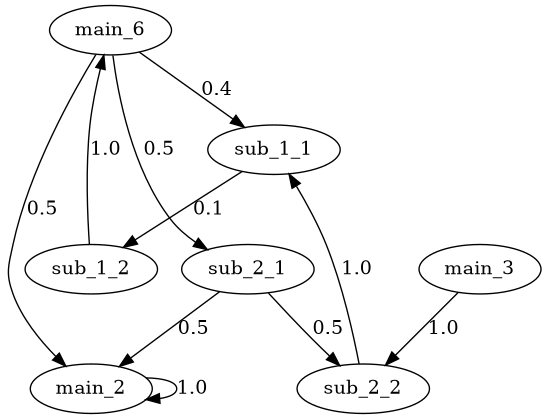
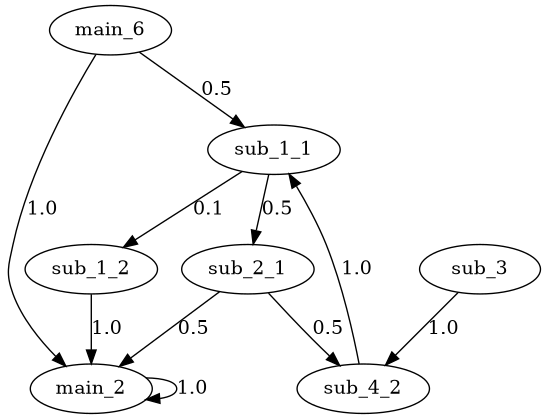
edge "main_6" -> "sub_1_1": label "0.4" -> "0.5"
edge "sub_1_2" -> "main_6": now "sub_1_2" -> "main_2"
edge "main_6" -> "sub_2_1": now "sub_1_1" -> "sub_2_1"
edge "main_6" -> "main_2": label "0.5" -> "1.0"
node "main_3": label "main_3" -> "sub_3"
node "sub_2_2": label "sub_2_2" -> "sub_4_2"
